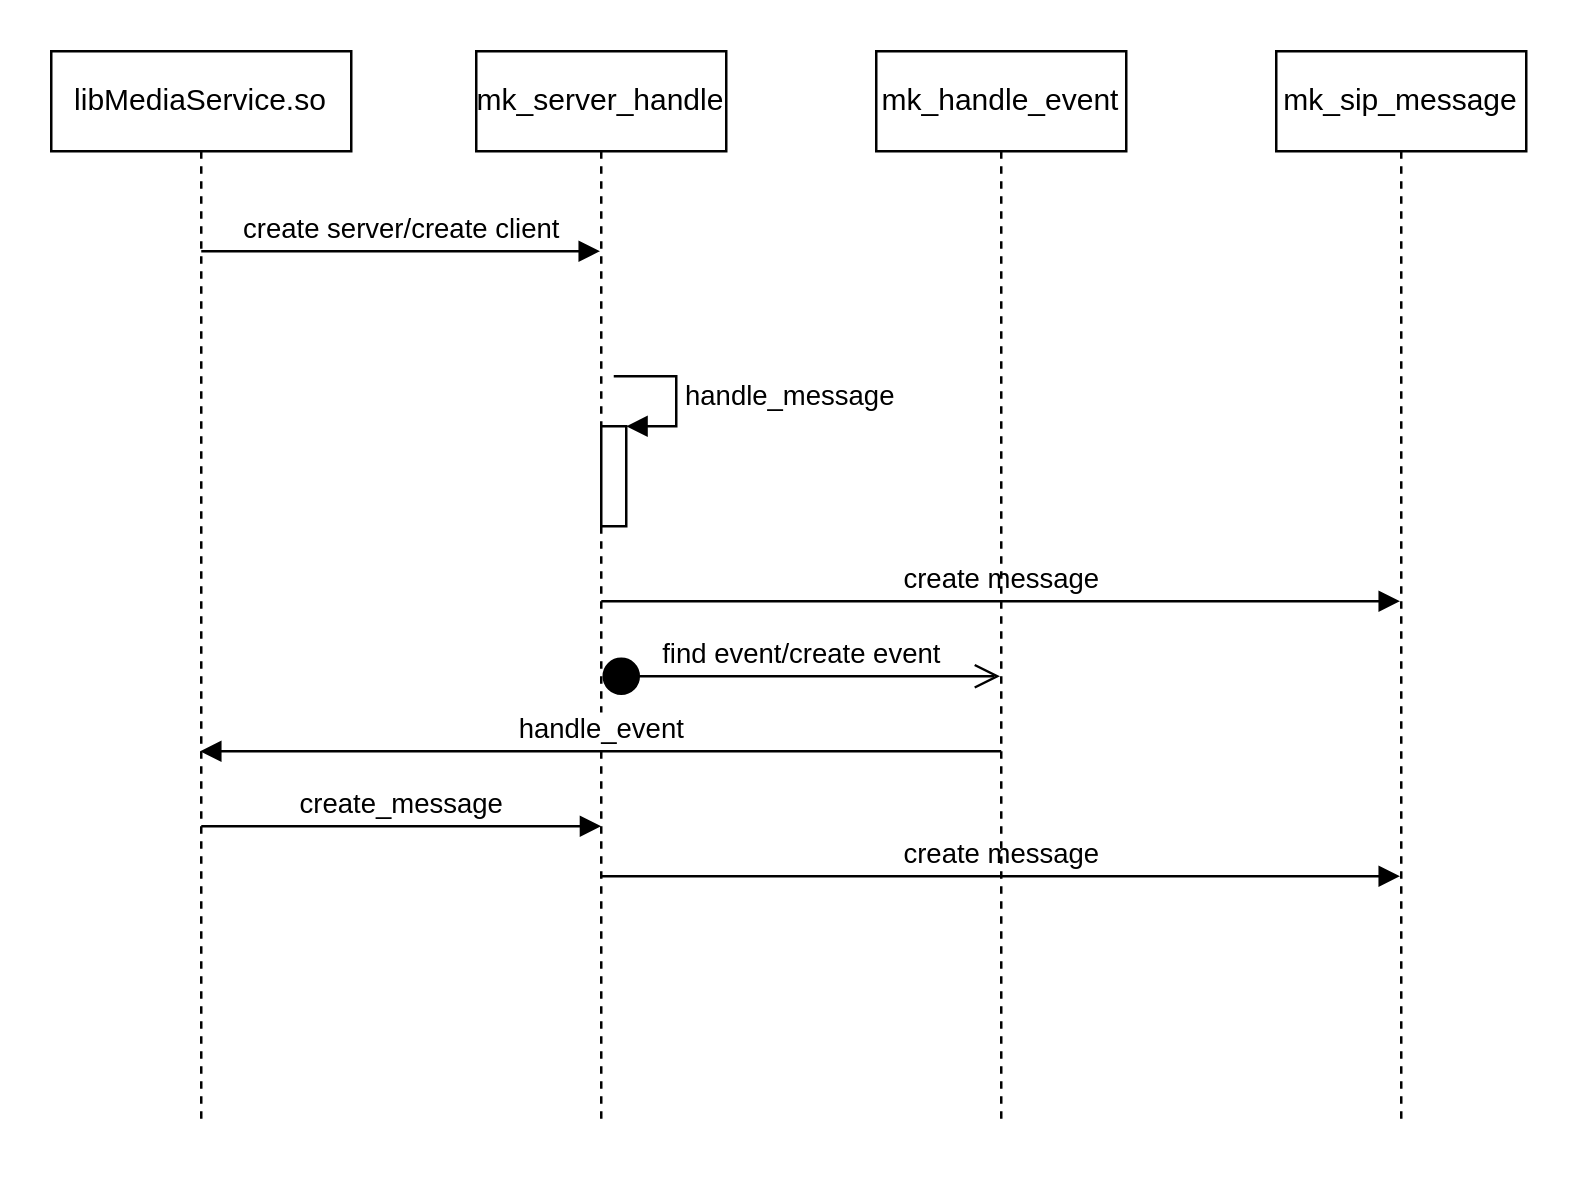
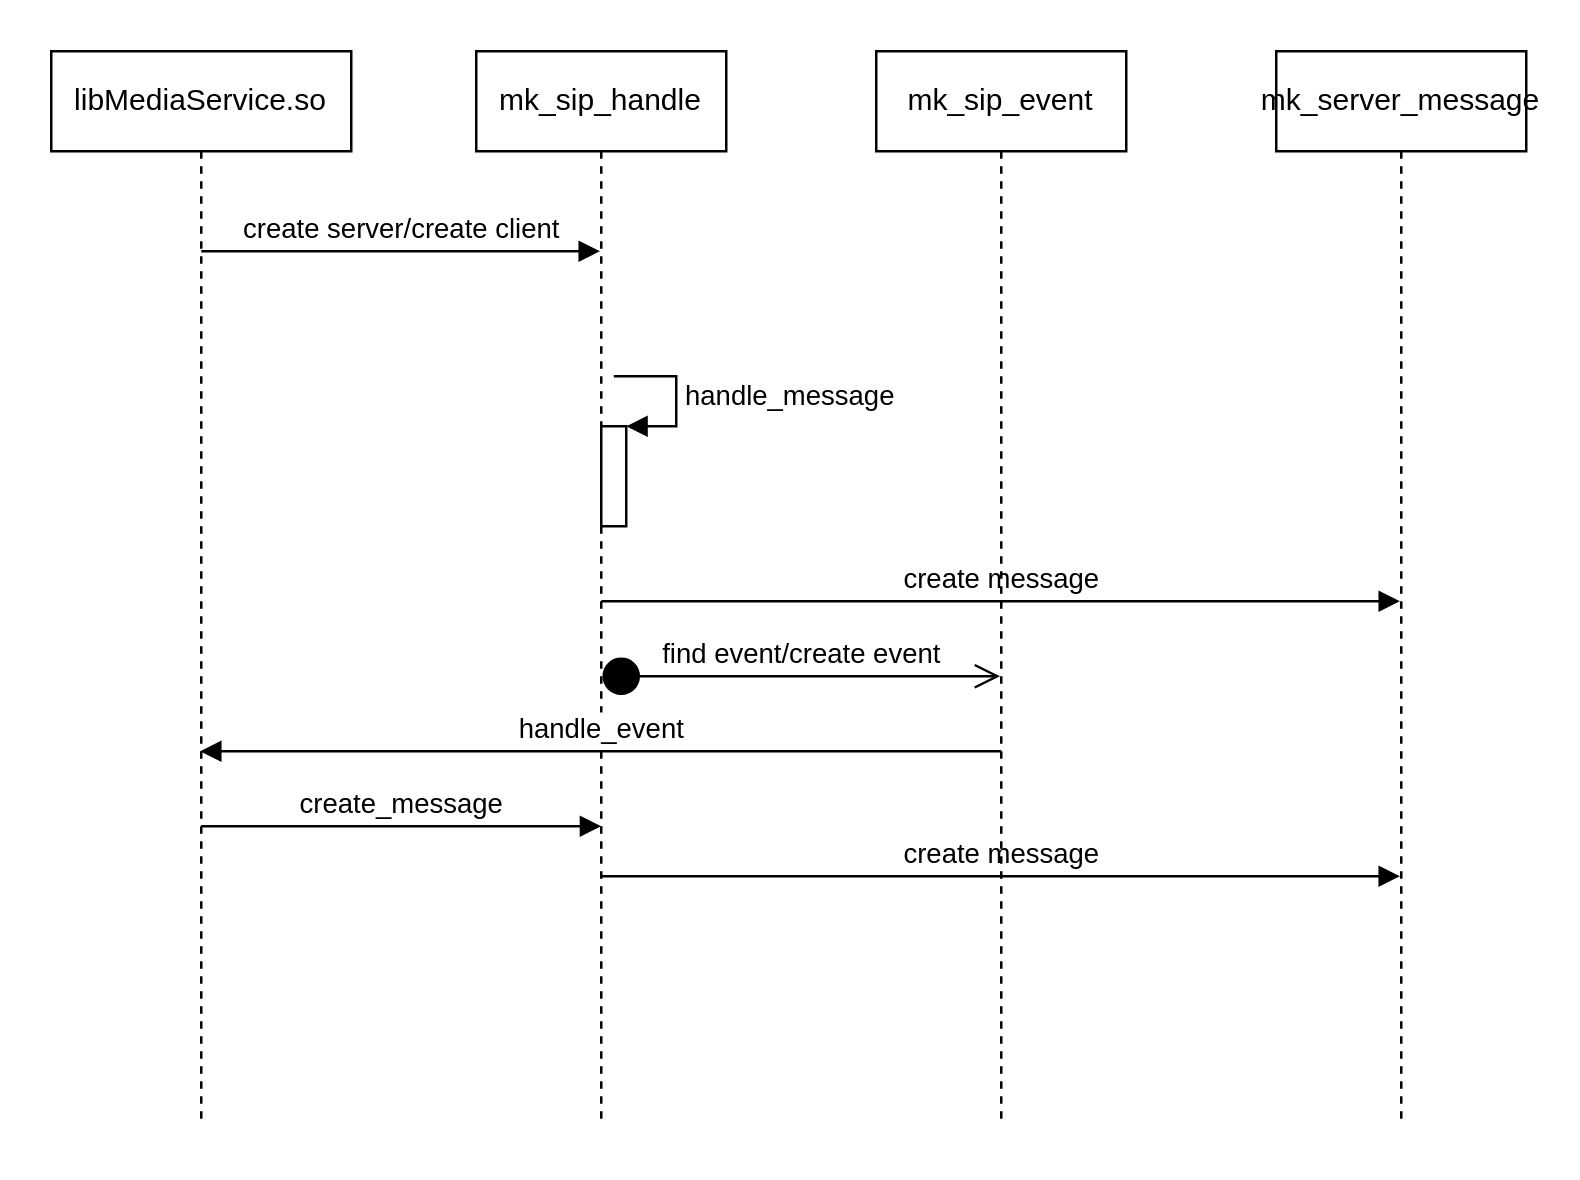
node "mk_server_handle": label "mk_server_handle" -> "mk_sip_handle"
node "mk_handle_event": label "mk_handle_event" -> "mk_sip_event"
node "mk_sip_message": label "mk_sip_message" -> "mk_server_message"
